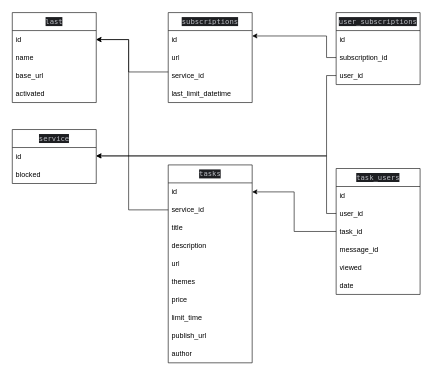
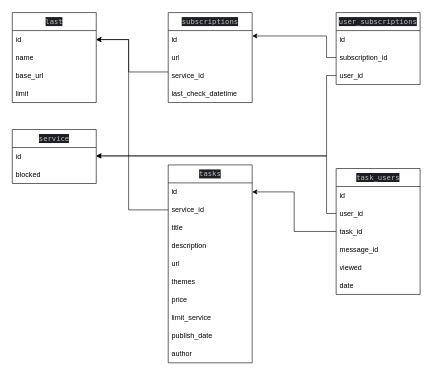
node "activated": label "activated" -> "limit"
node "last_limit_datetime": label "last_limit_datetime" -> "last_check_datetime"
node "limit_time": label "limit_time" -> "limit_service"
node "publish_url": label "publish_url" -> "publish_date"
